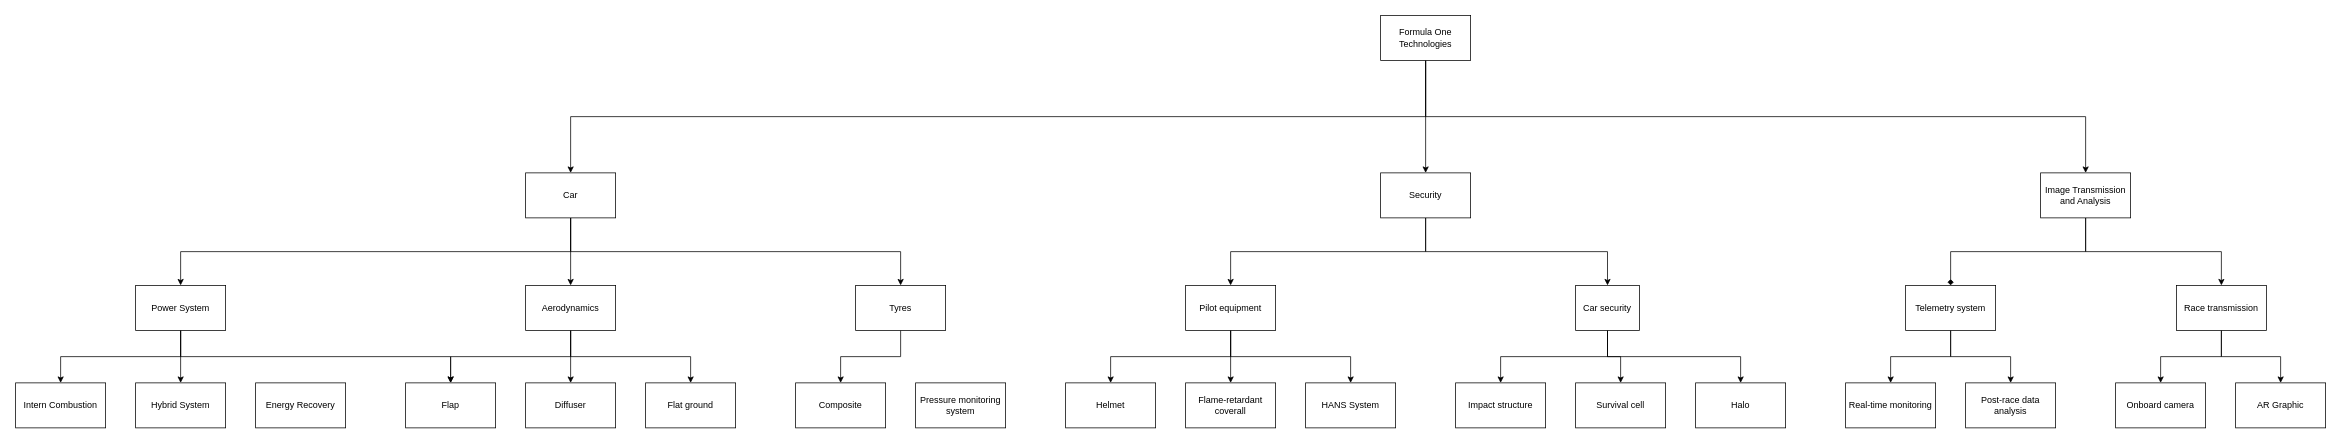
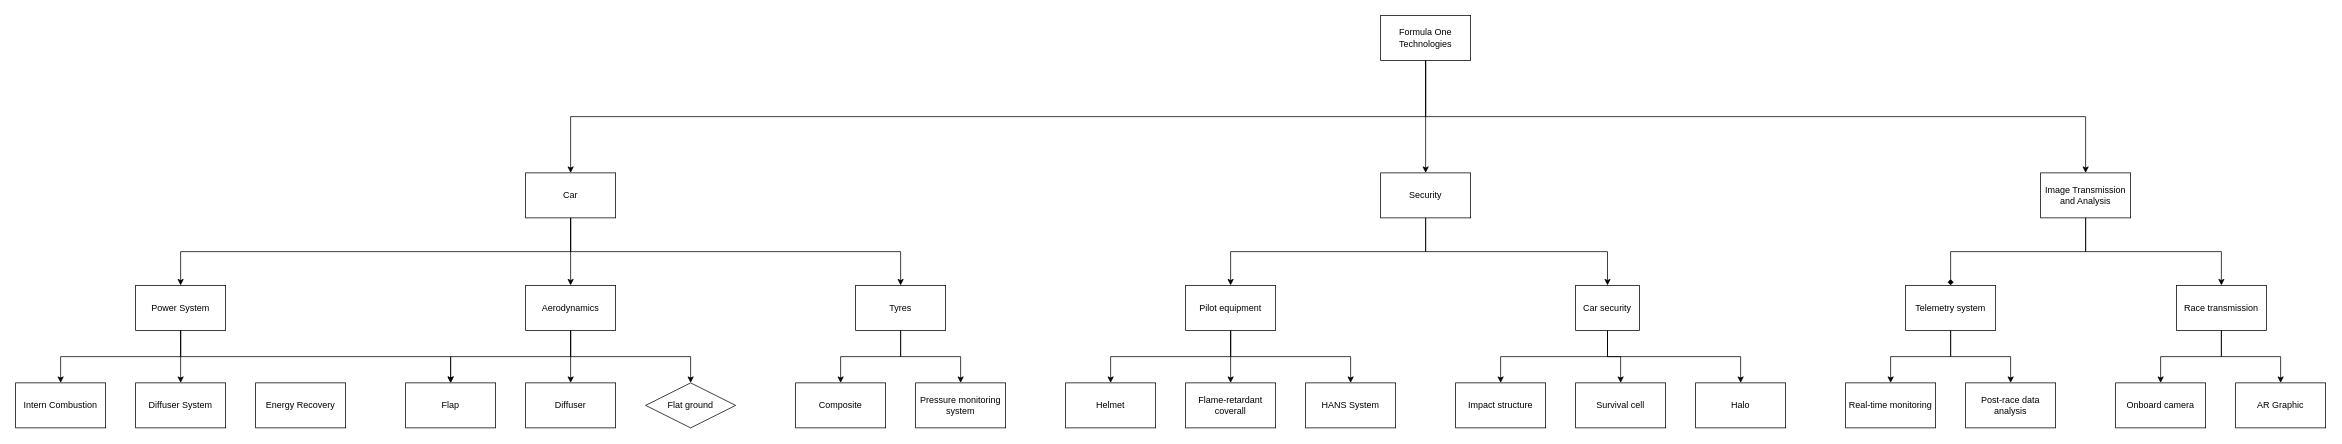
edge "Tyres" -> "Pressure monitoring system": added
node "Hybrid System": label "Hybrid System" -> "Diffuser System"
node "Flat ground": shape rectangle -> diamond
